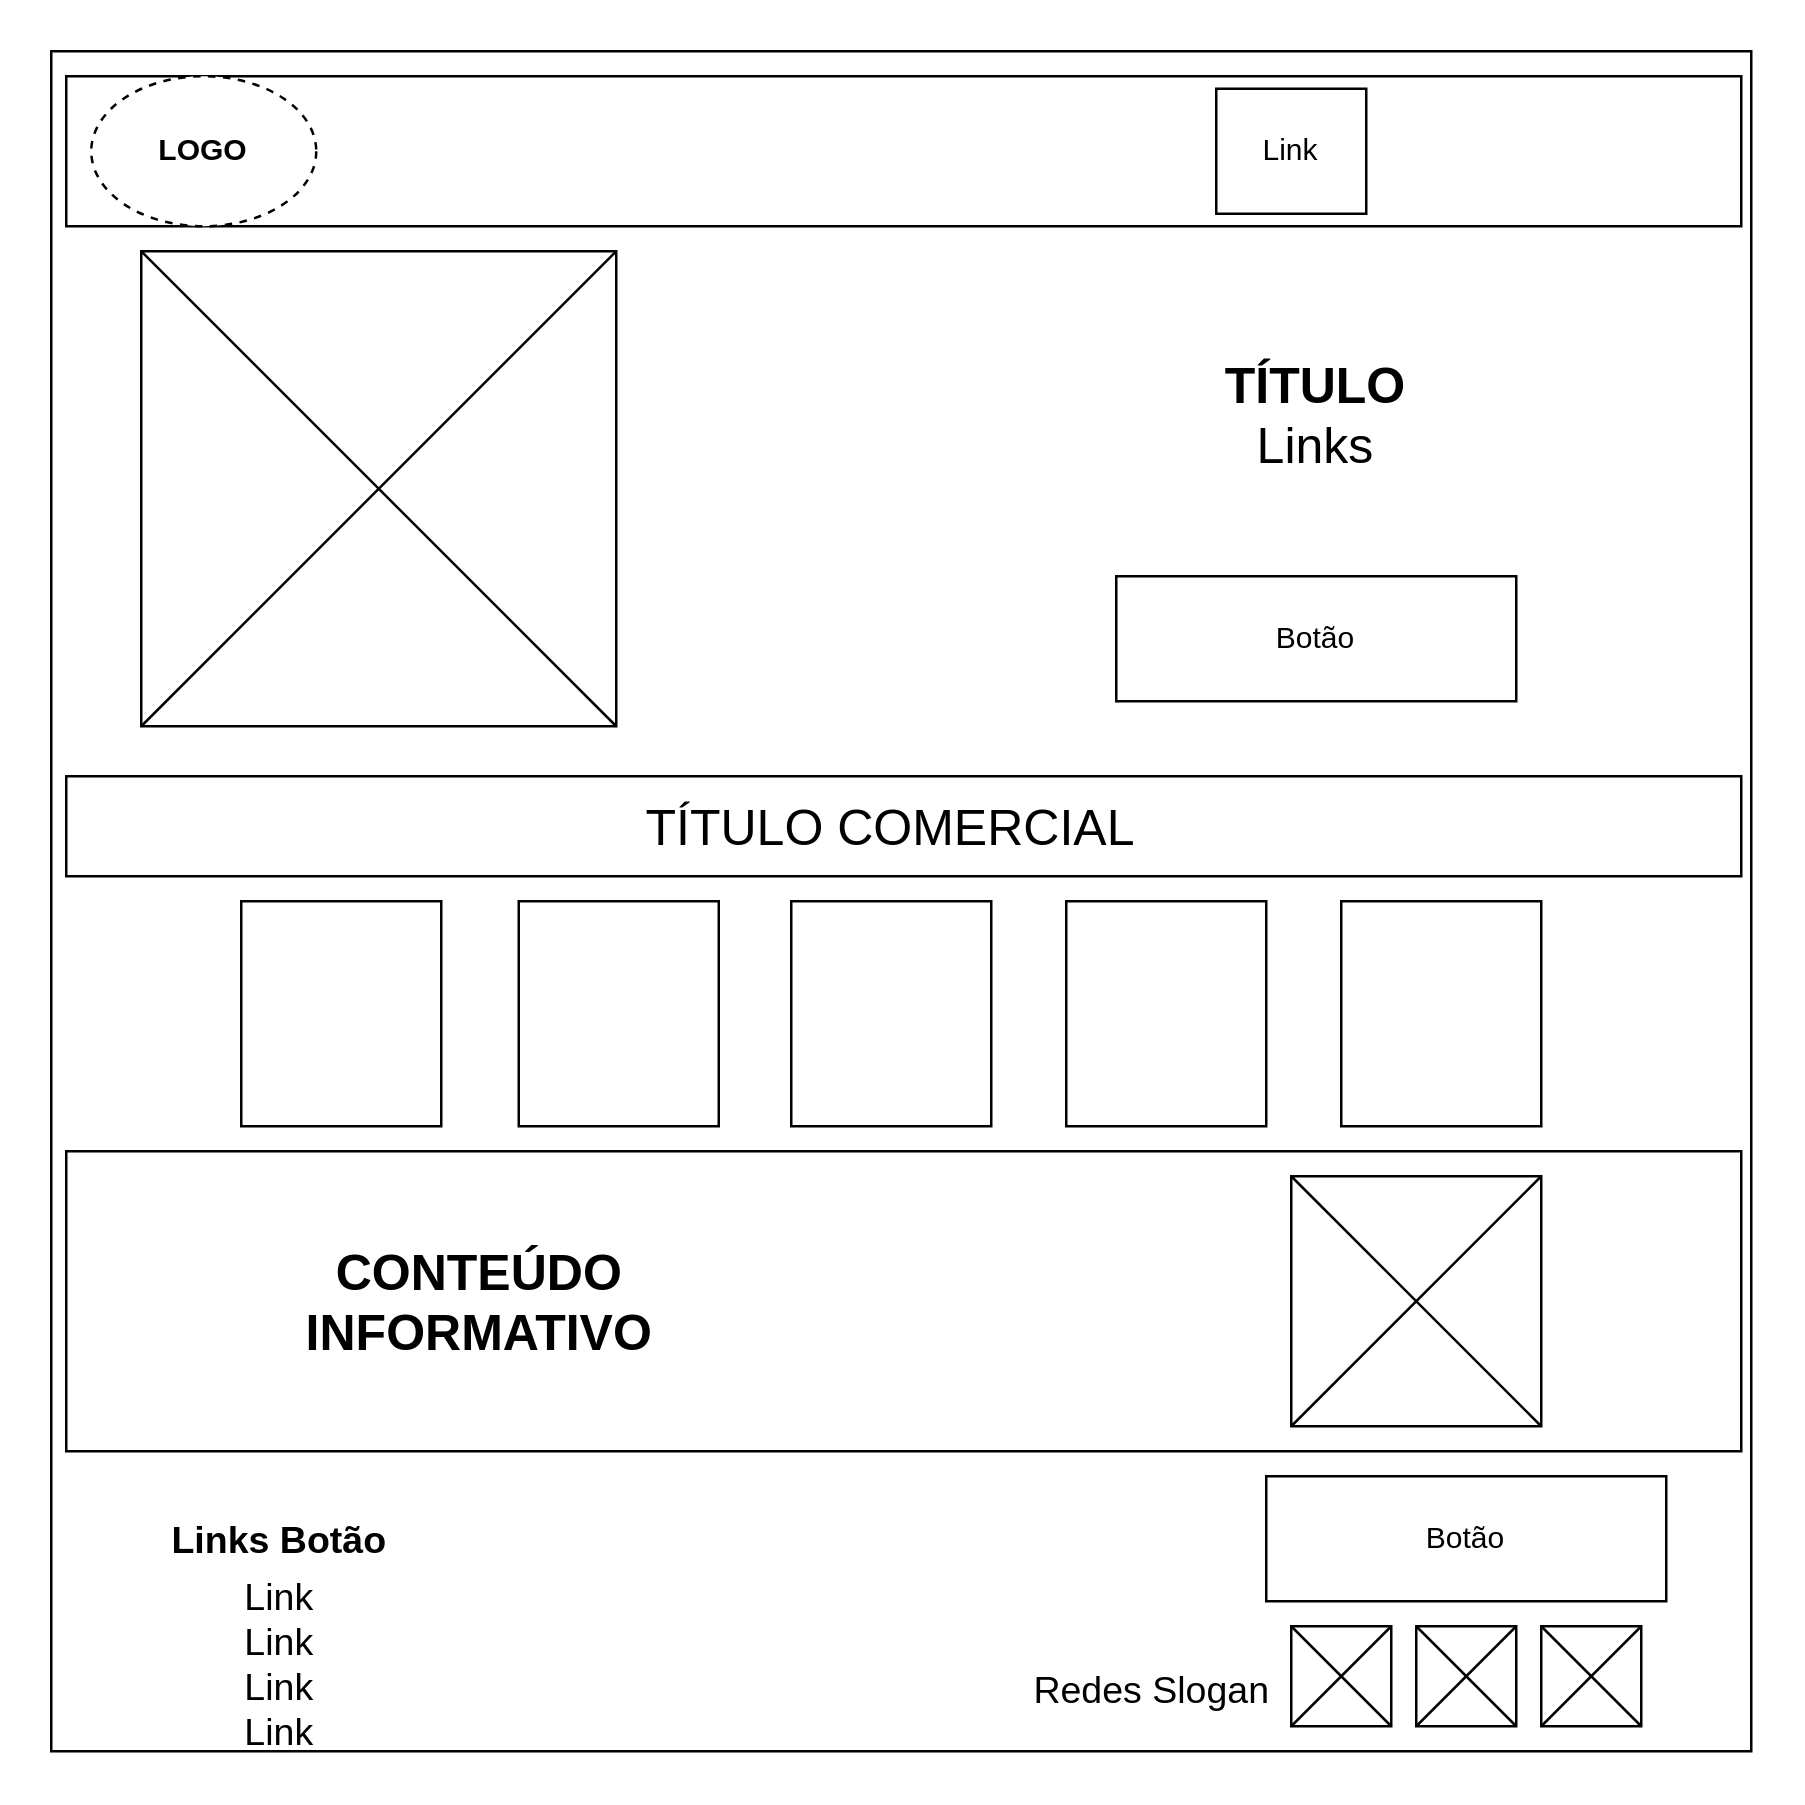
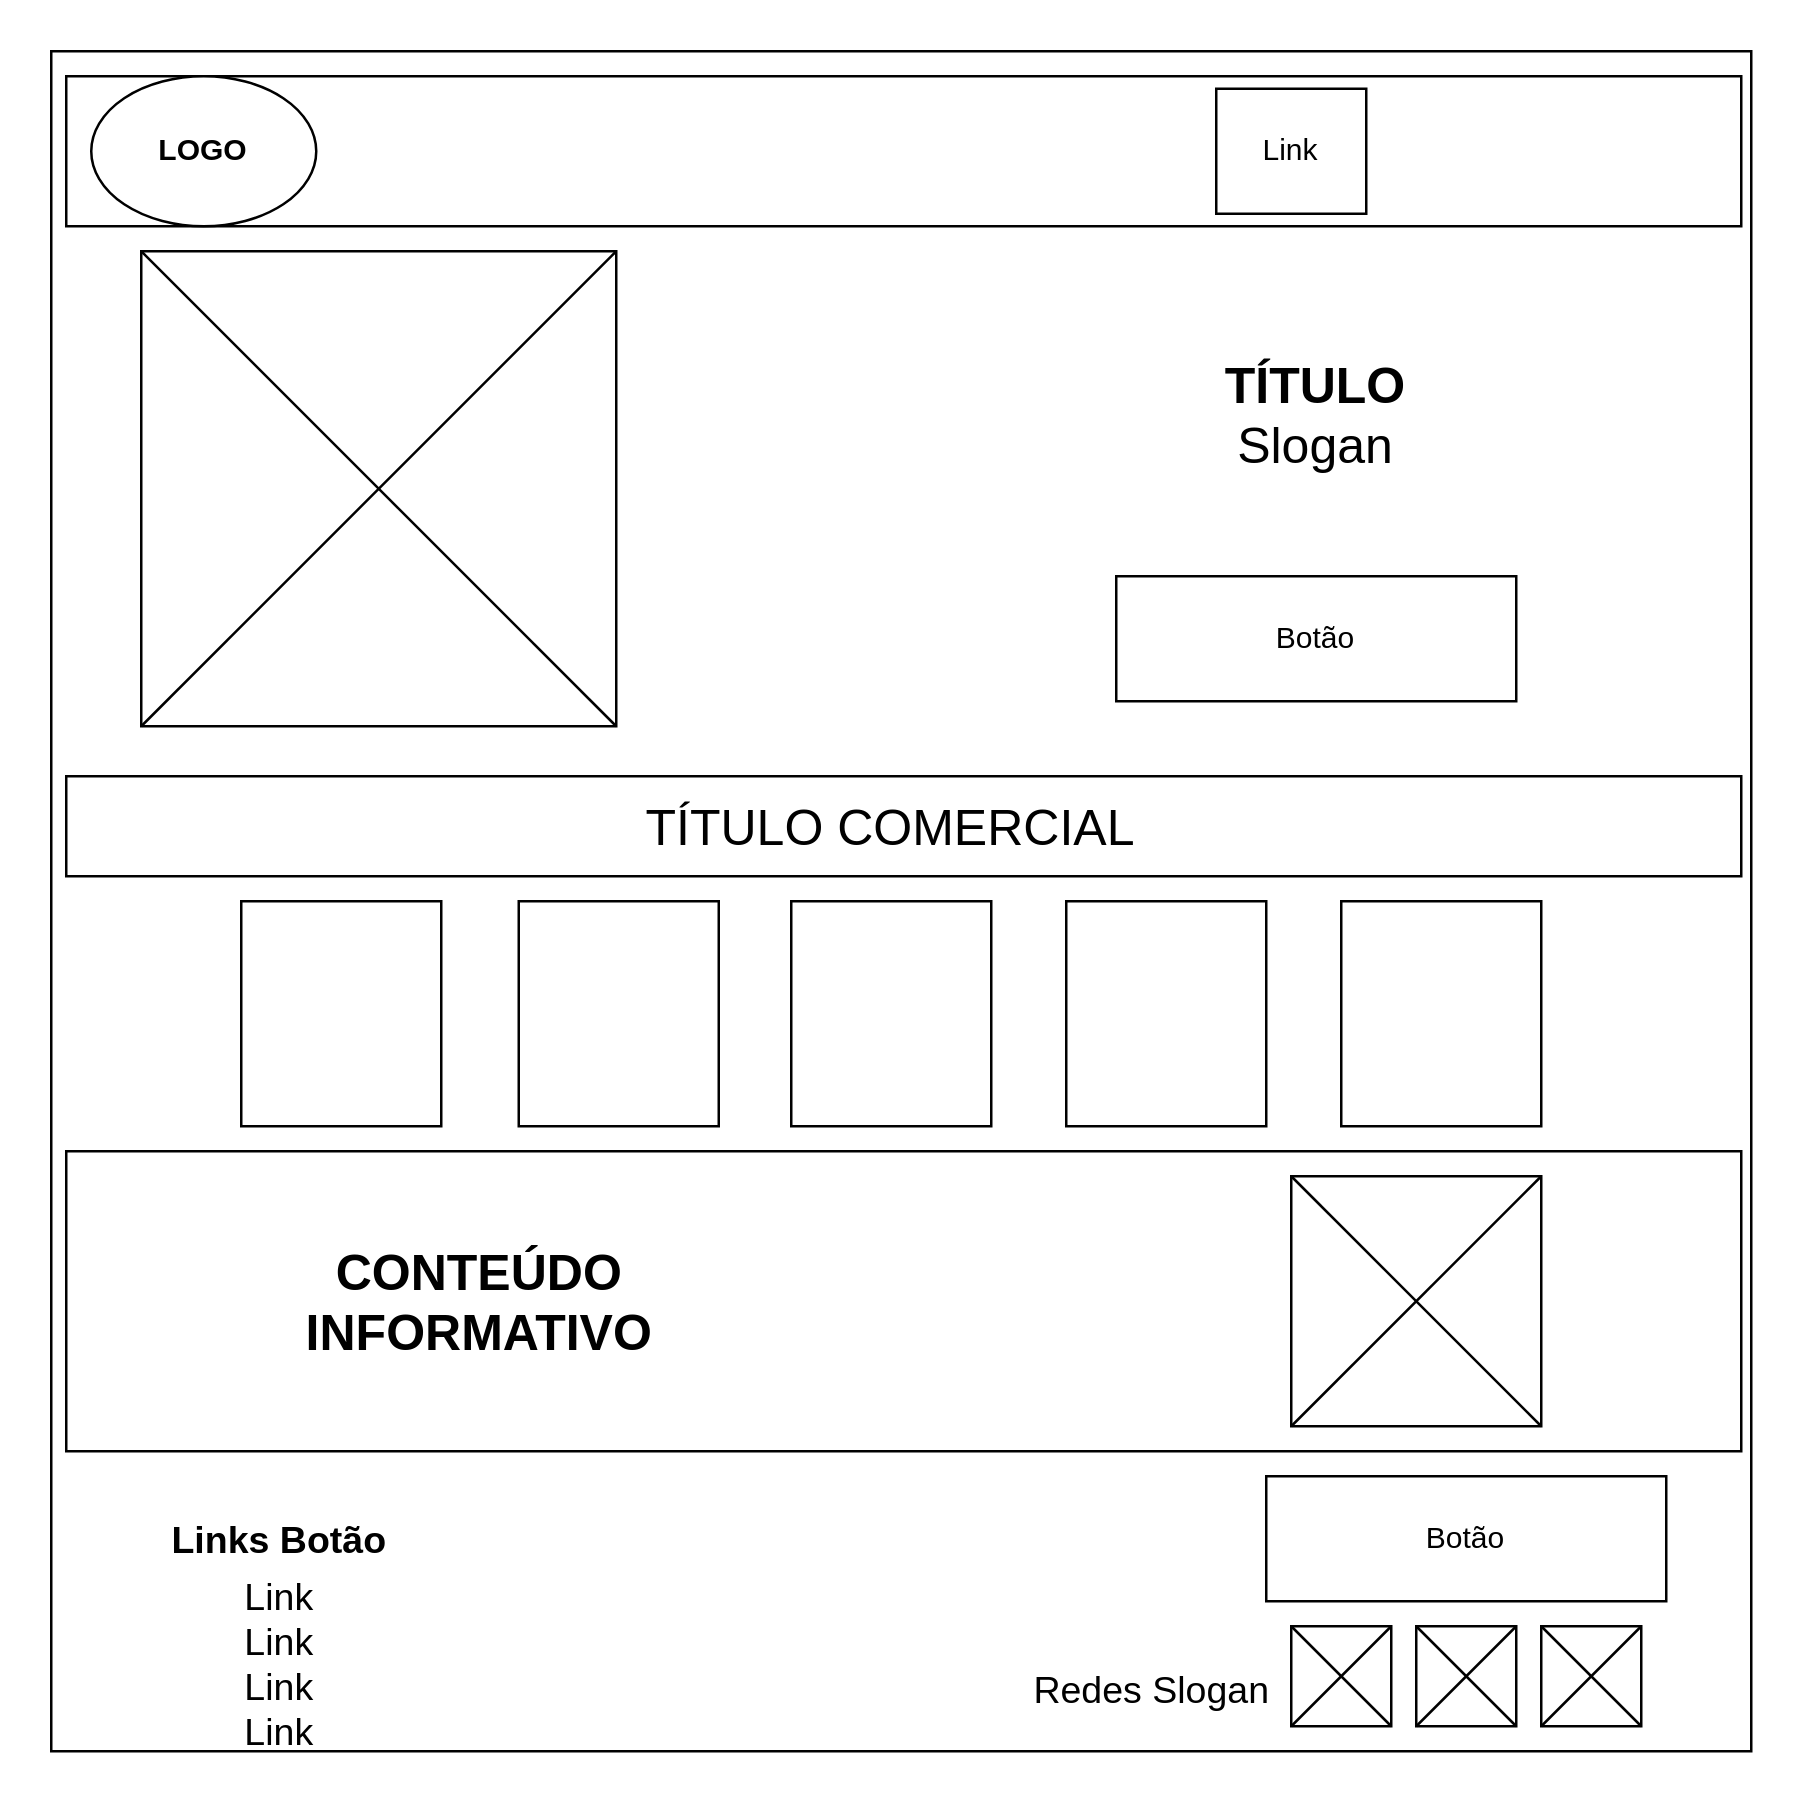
node "LOGO": style dashed -> solid
node "TÍTULO Links": label "TÍTULO Links" -> "TÍTULO Slogan"
